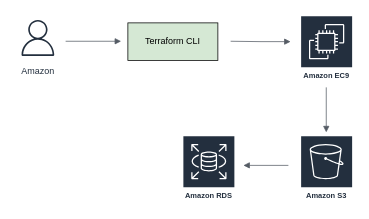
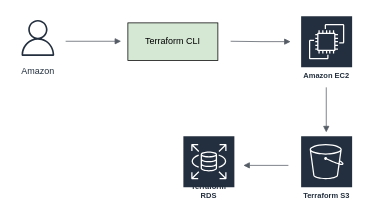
node "Amazon EC9": label "Amazon EC9" -> "Amazon EC2"
node "Amazon RDS": label "Amazon RDS" -> "Terraform RDS"
node "Amazon S3": label "Amazon S3" -> "Terraform S3"
